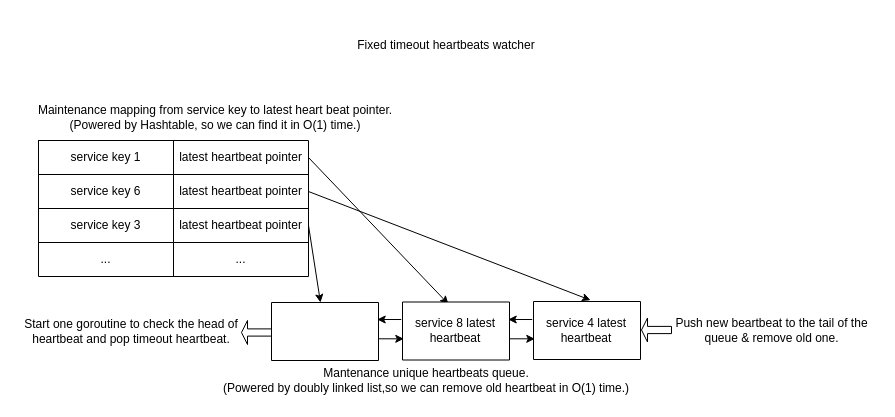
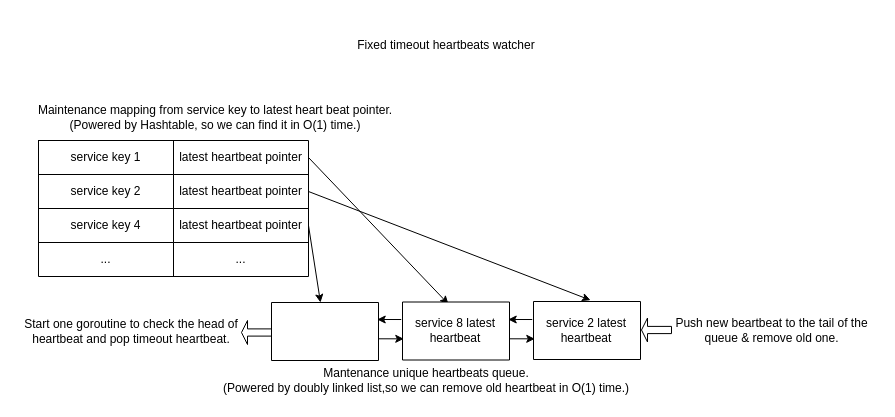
node "service key 6": label "service key 6" -> "service key 2"
node "service key 3": label "service key 3" -> "service key 4"
node "service 4 latest heartbeat": label "service 4 latest heartbeat" -> "service 2 latest heartbeat"
